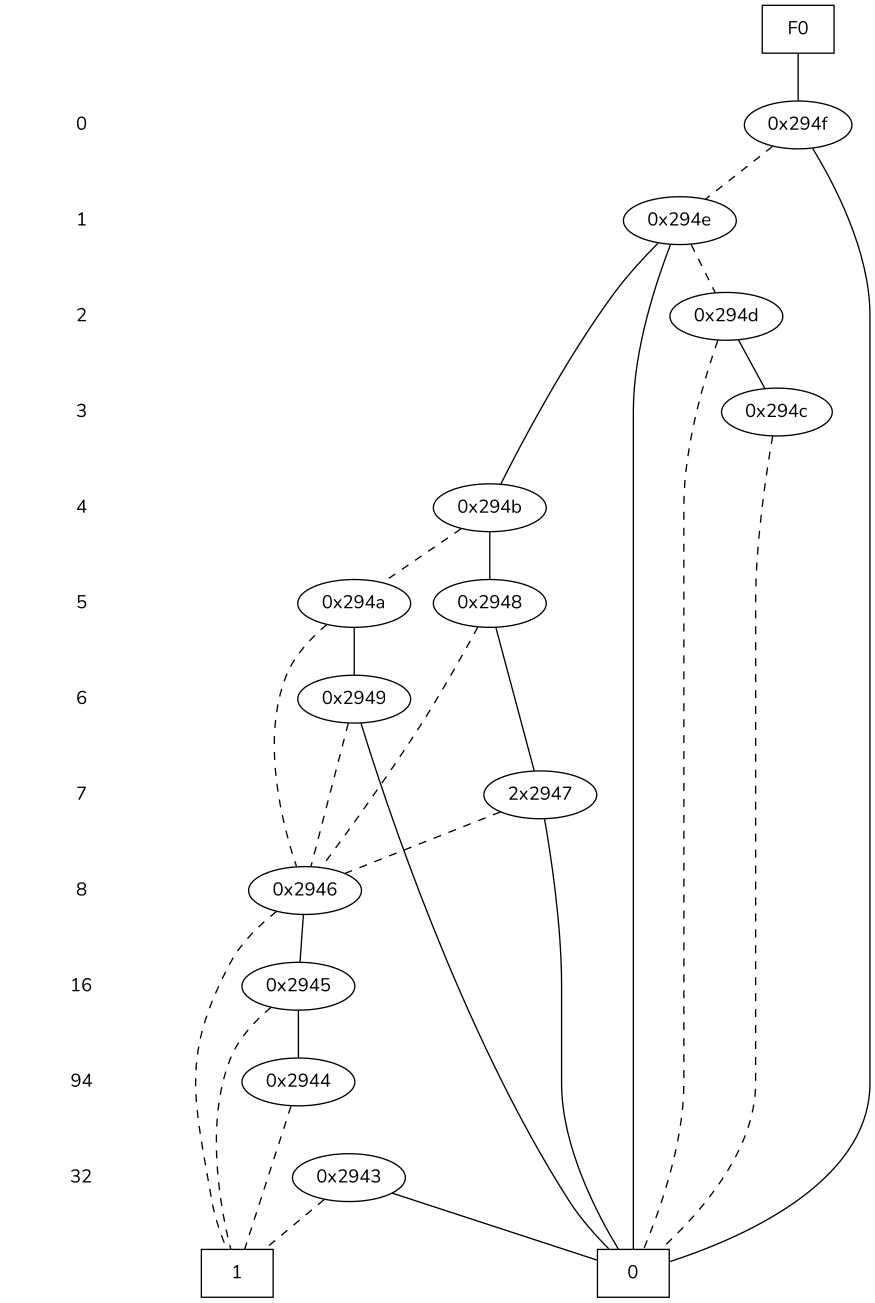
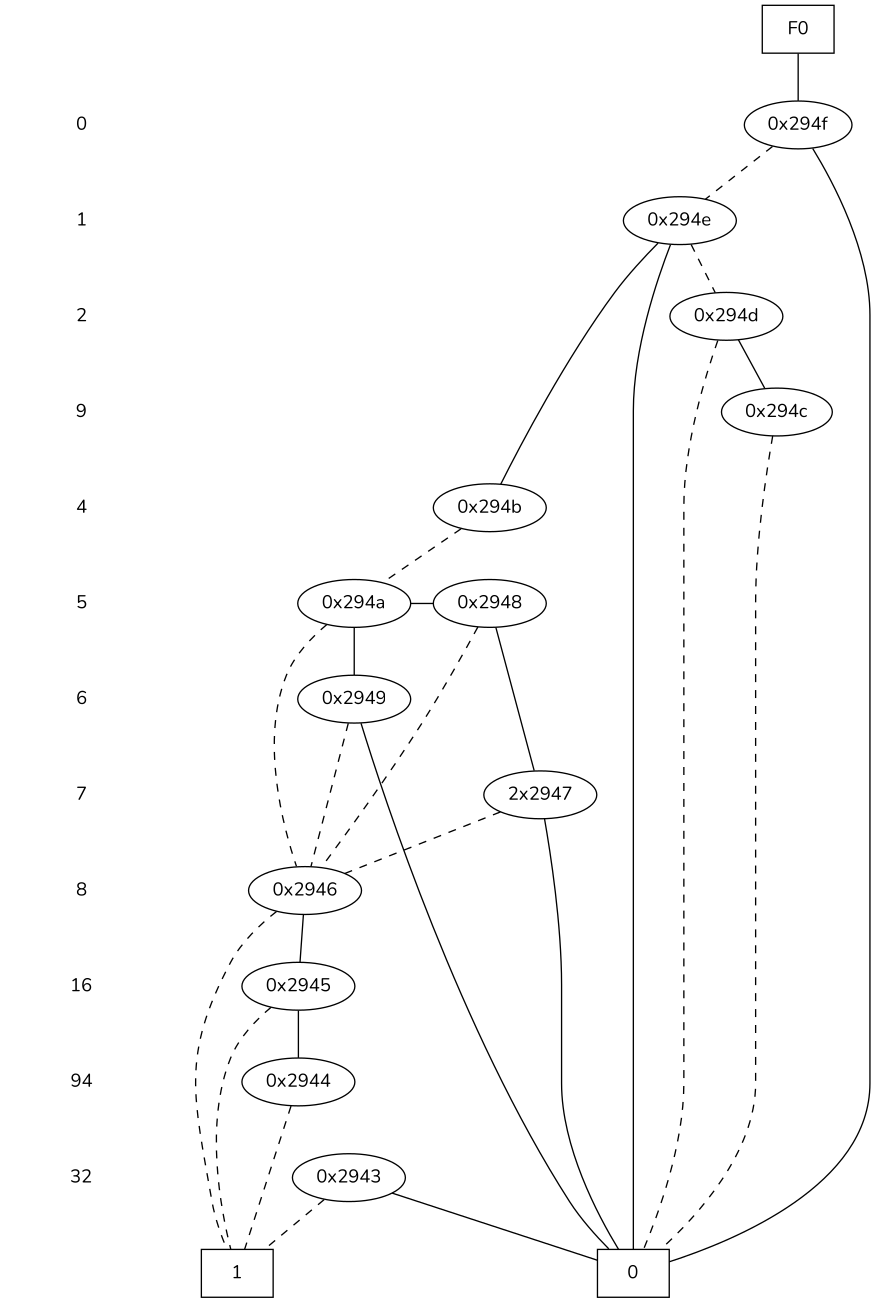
node "3": label "3" -> "9"
edge "0x294b" -- "0x2948": now "0x294a" -- "0x2948"
